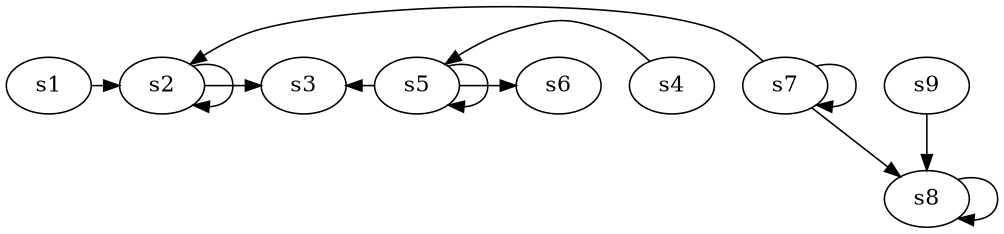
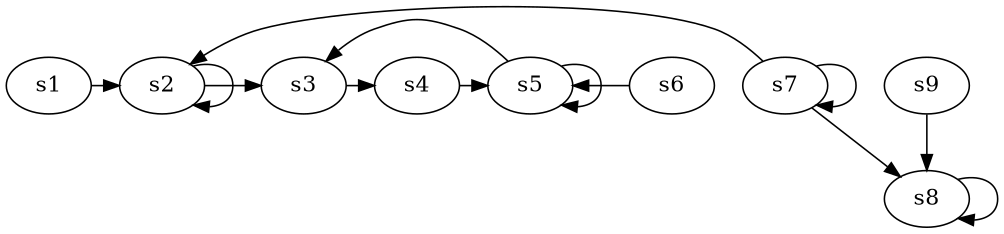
edge "s3" -> "s4": added
edge "s5" -> "s6": reversed
